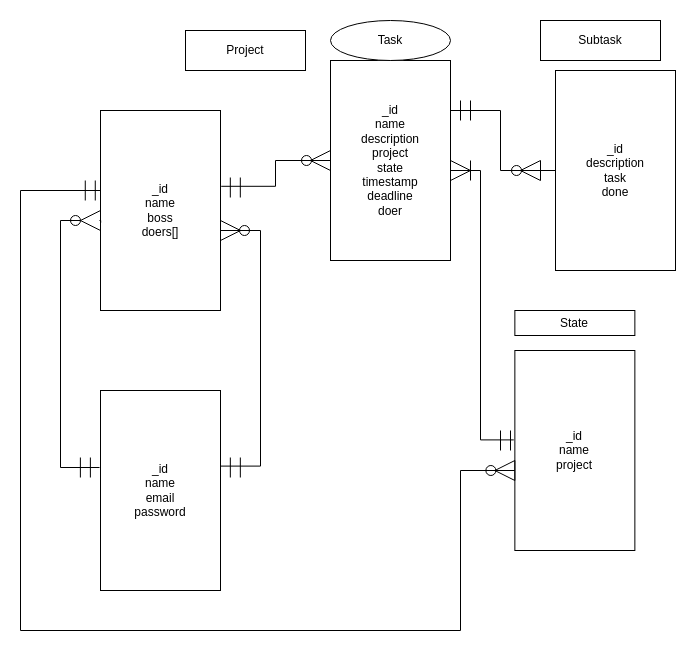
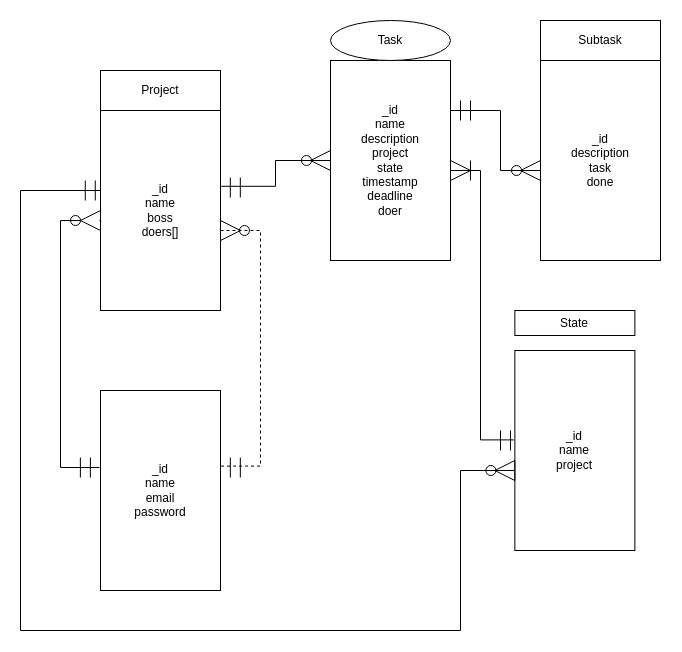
node "Project": moved (246, 51) -> (161, 91)
node "_id description task done": moved (616, 171) -> (601, 161)
edge "_id name boss doers[]" -- "_id name email password": style solid -> dashed
